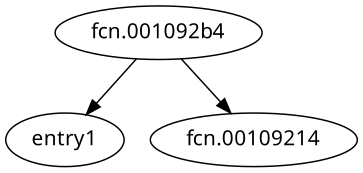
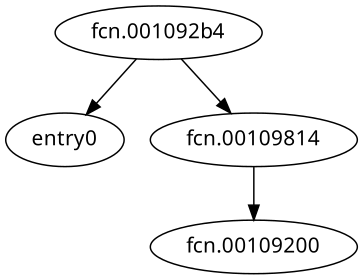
node "entry1": label "entry1" -> "entry0"
node "fcn.00109214": label "fcn.00109214" -> "fcn.00109814"
node "fcn.00109200": added
